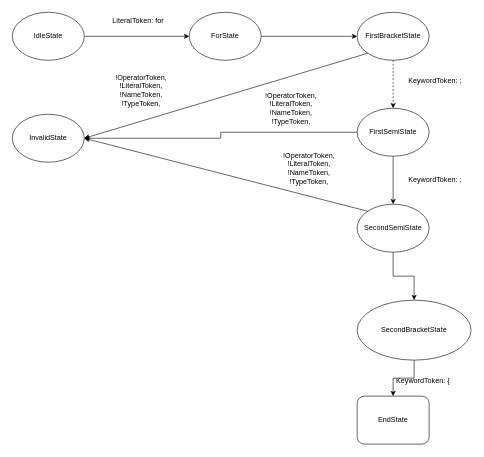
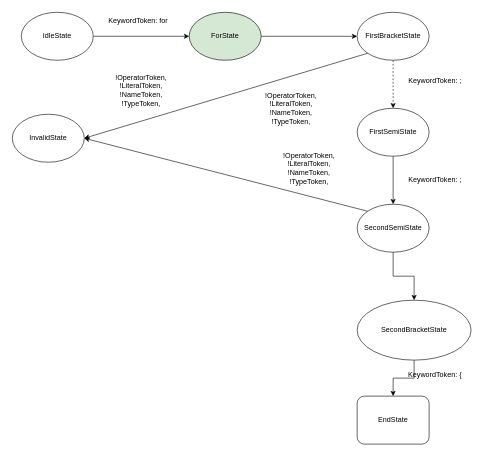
node "LiteralToken: for": label "LiteralToken: for" -> "KeywordToken: for"
node "IdleState": moved (48, 36) -> (57, 36)
node "ForState": fillcolor #ffffff -> #d5e8d4
edge "FirstSemiState" -> "InvalidState": removed
node "KeywordToken: {": moved (423, 381) -> (435, 375)
